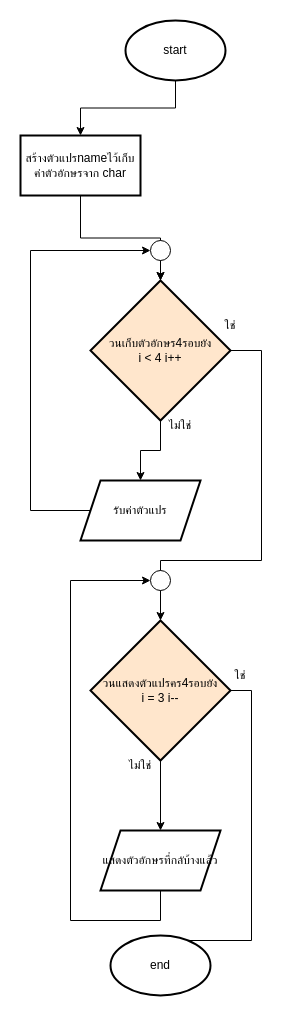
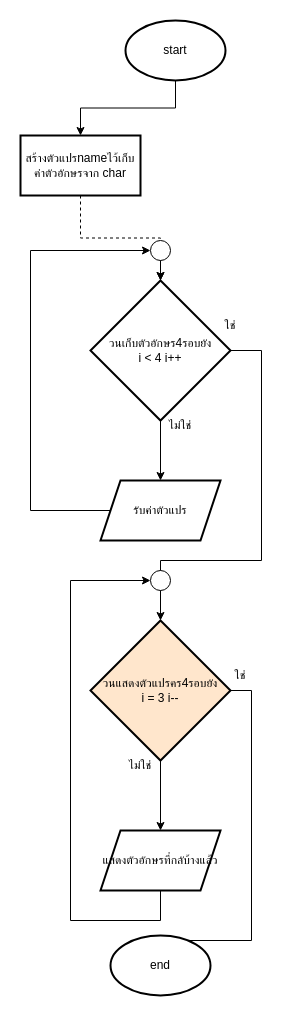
edge "สร้างตัวแปรnameไว้เก็บค่าตัวอักษรจาก char" -> "วนเก็บตัวอักษร4รอบยัง i < 4 i++": style solid -> dashed
node "วนเก็บตัวอักษร4รอบยัง i < 4 i++": fillcolor #ffe6cc -> #ffffff
node "รับค่าตัวแปร": moved (141, 511) -> (161, 511)
